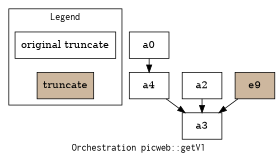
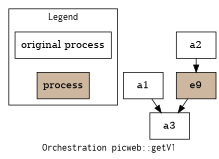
node "original truncate": label "original truncate" -> "original process"
node "a0": removed
node "truncate": label "truncate" -> "process"
node "a4": label "a4" -> "a1"
edge "a2" -> "a3": now "a2" -> "e9"
